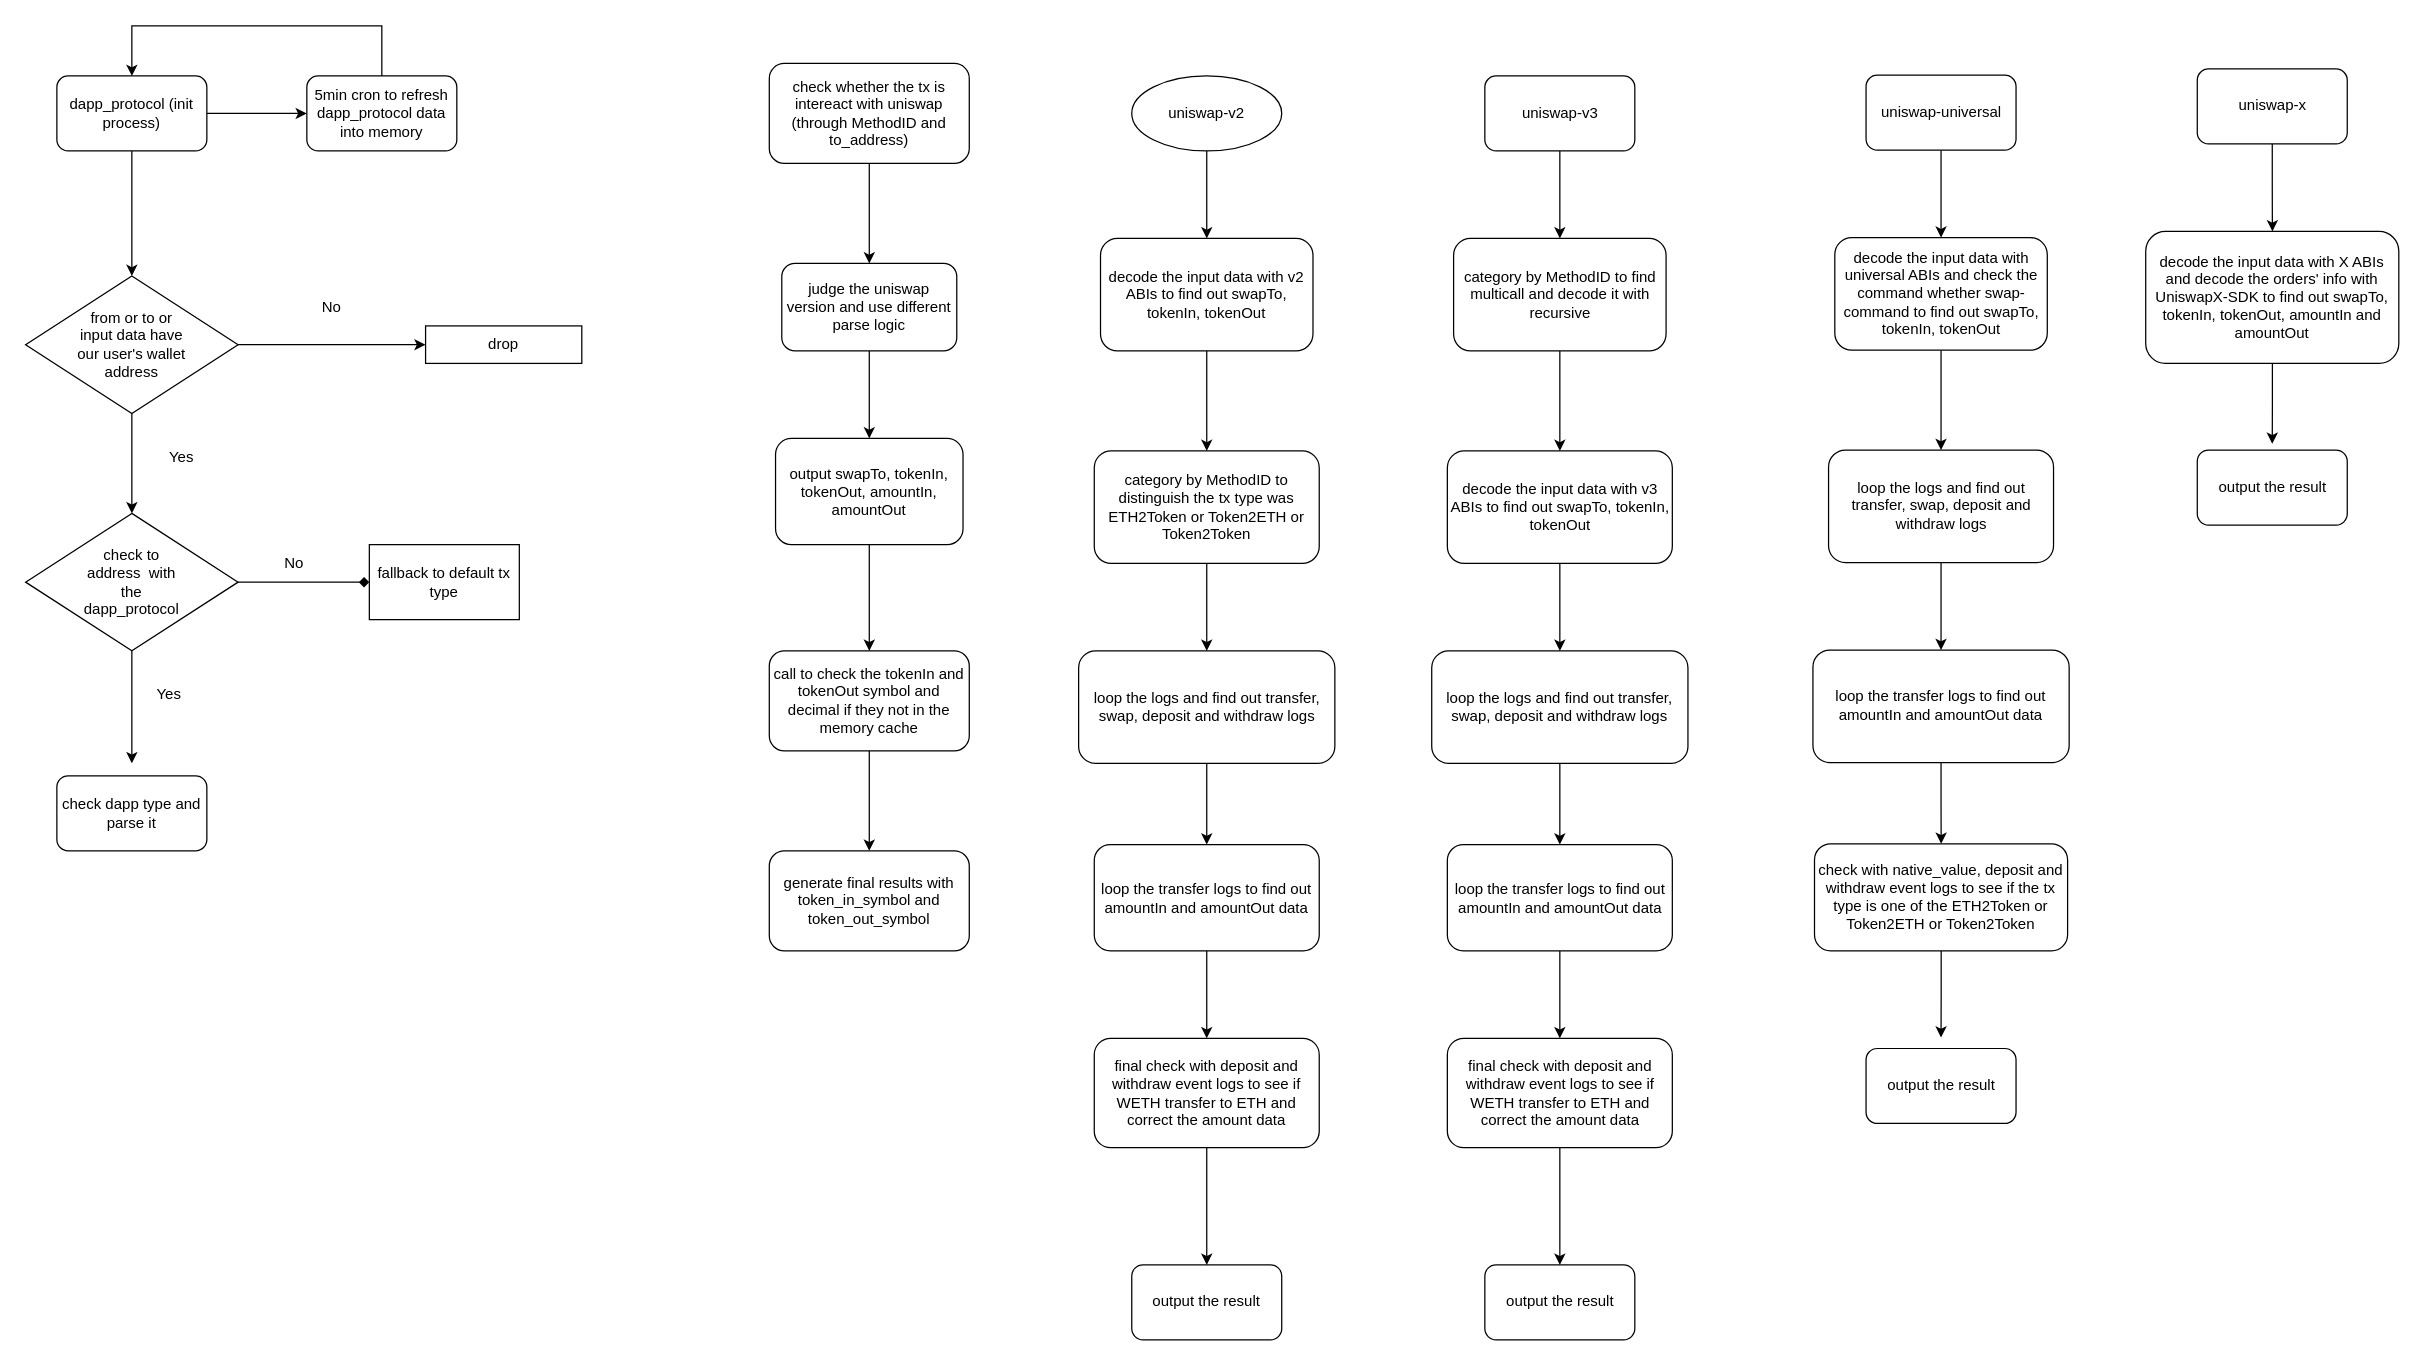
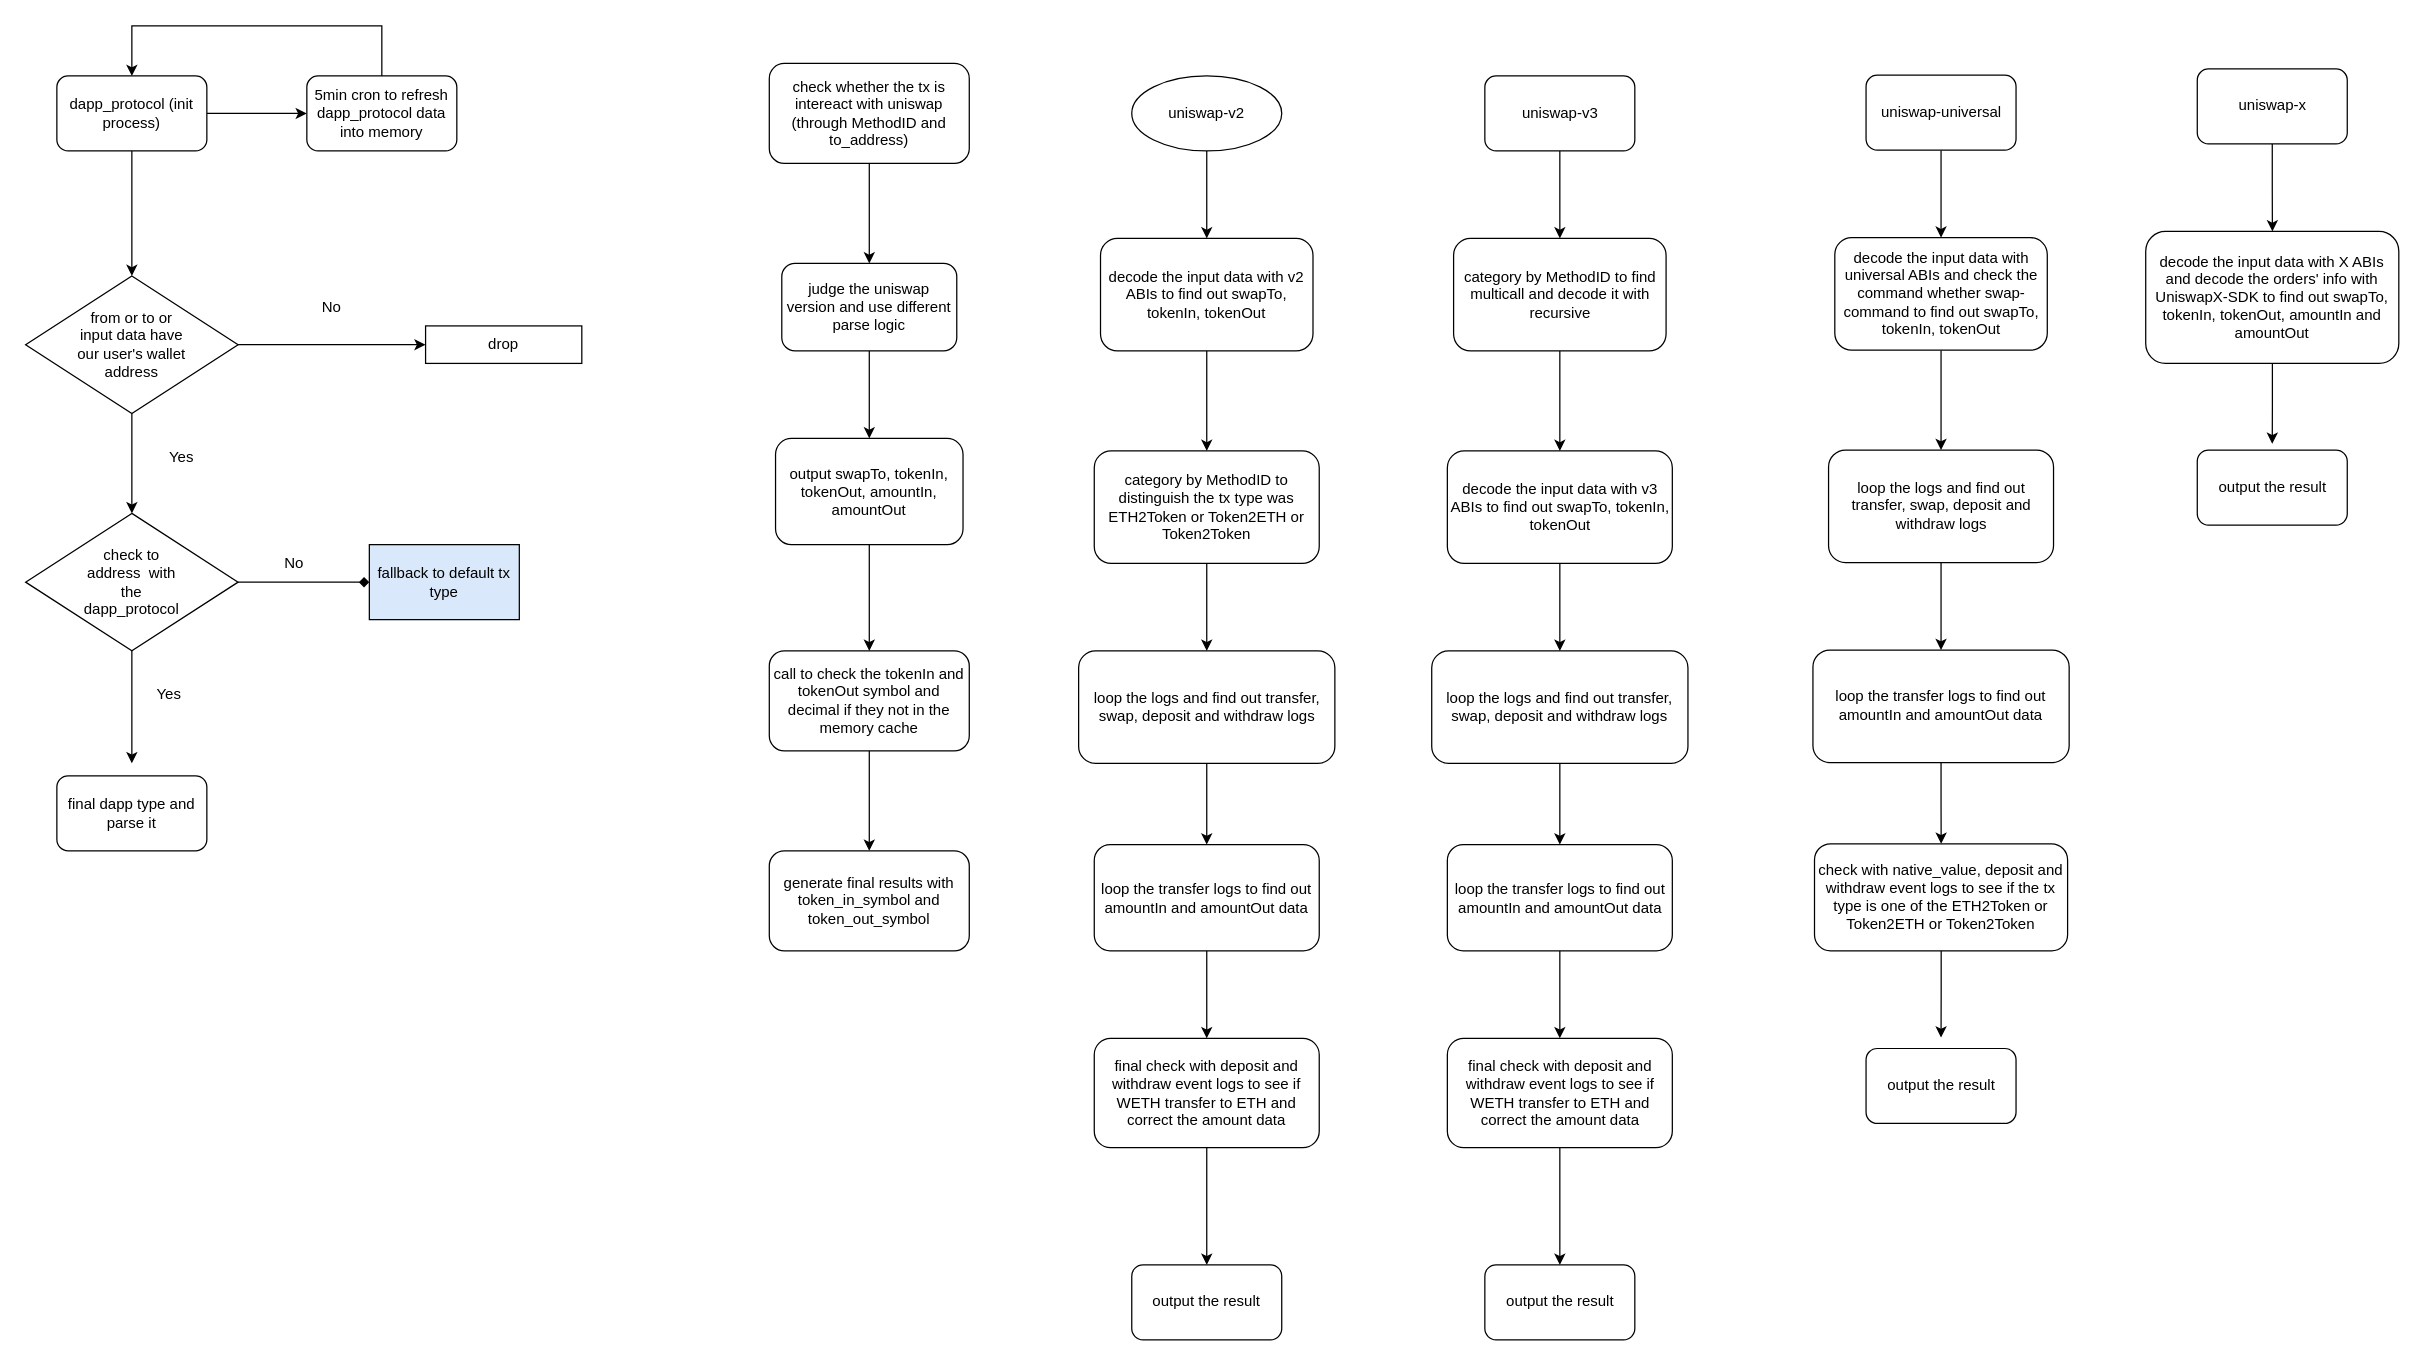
node "fallback to default tx type": fillcolor #ffffff -> #dae8fc
node "check dapp type and parse it": label "check dapp type and parse it" -> "final dapp type and parse it"
